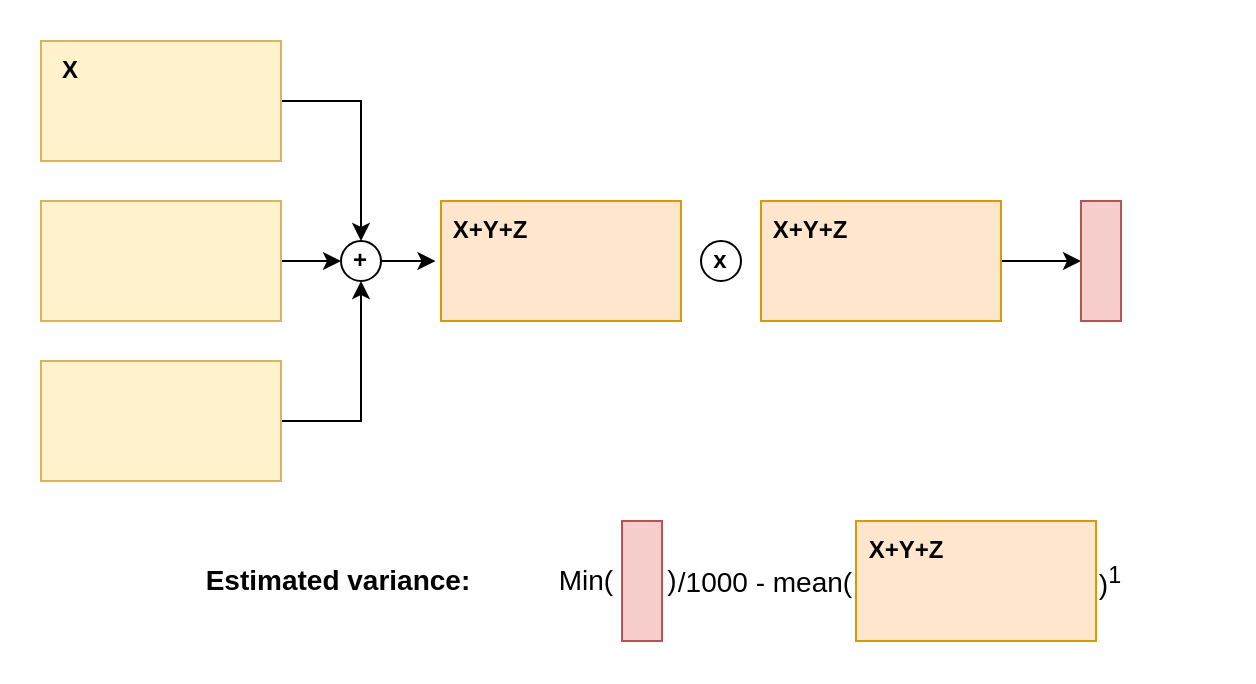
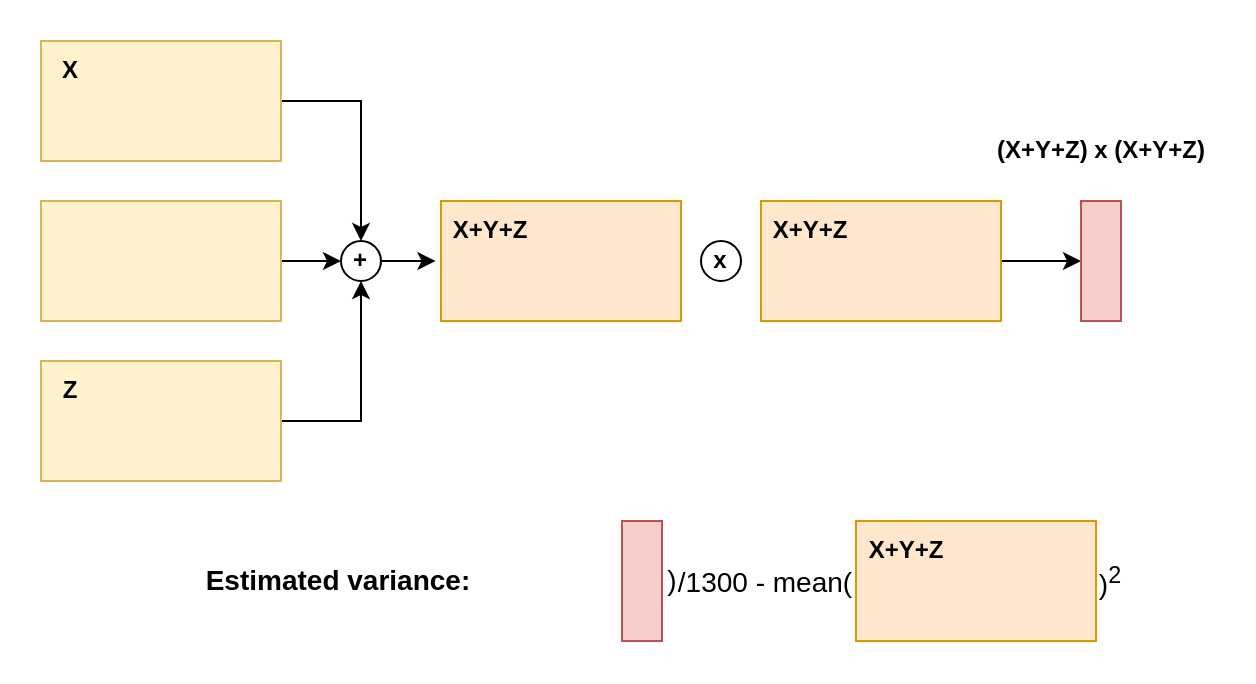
node "(X+Y+Z) x (X+Y+Z)": added
node "Z": added
node "Min(": removed
node ")1": label ")1" -> ")2"
node "/1000 - mean(": label "/1000 - mean(" -> "/1300 - mean("
